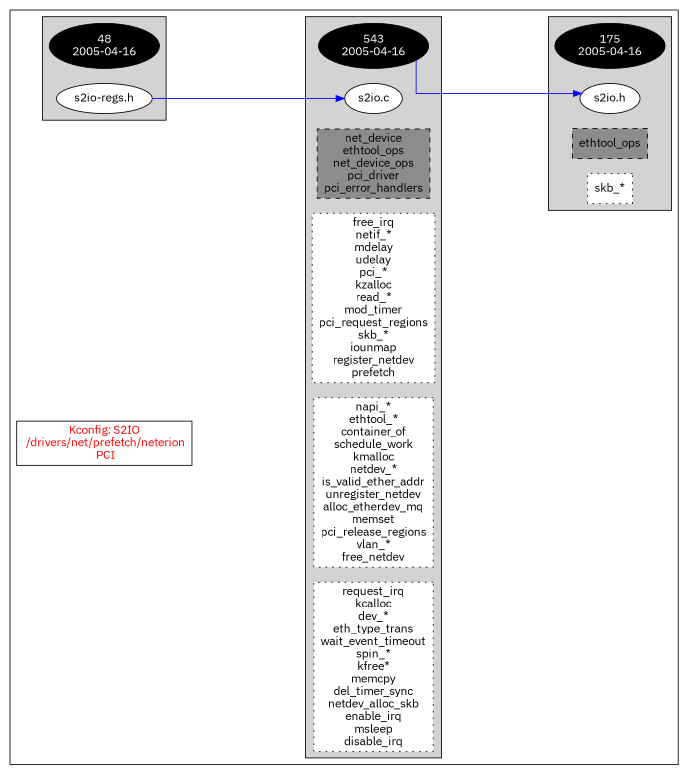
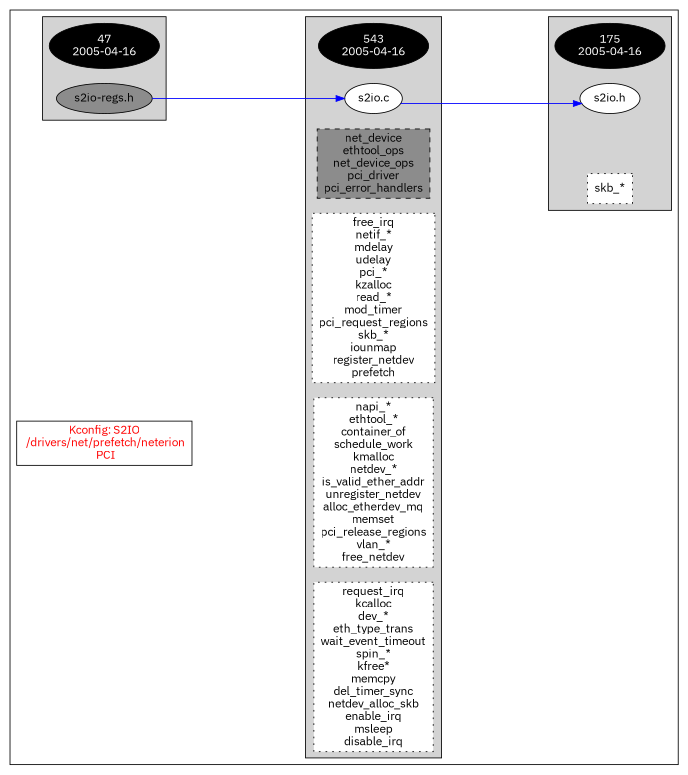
node "48 2005-04-16": label "48 2005-04-16" -> "47 2005-04-16"
edge "543 2005-04-16" -> "s2io.h": now "s2io.c" -> "s2io.h"
node "s2io-regs.h": fillcolor white -> grey55
node "ethtool_ops": removed
